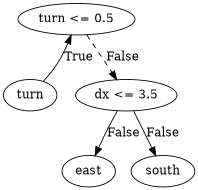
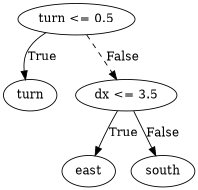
edge "turn" -> "turn <= 0.5": reversed
edge "dx <= 3.5" -> "east": label "False" -> "True"
